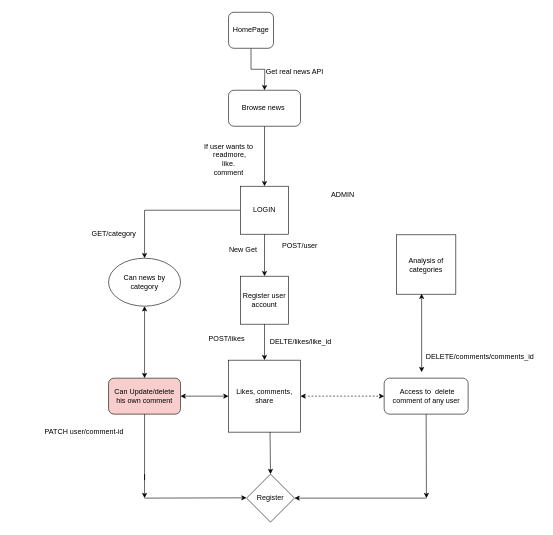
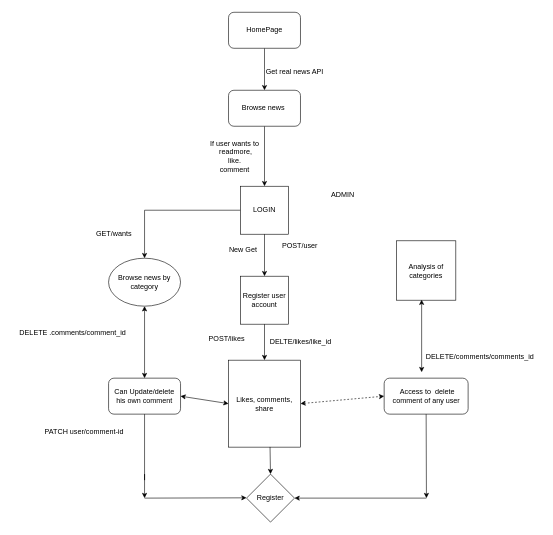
node "HomePage": size 45x36 -> 72x36
node "If user wants to readmore, like. comment": moved (228, 159) -> (234, 156)
node "GET/category": label "GET/category" -> "GET/wants"
node "Analysis of categories": moved (426, 265) -> (426, 271)
node "Can news by category": label "Can news by category" -> "Browse news by category"
node "DELETE .comments/comment_id": added
node "Can Update/delete his own comment": fillcolor #f8cecc -> #ffffff
node "Likes, comments, share": size 72x72 -> 72x87
